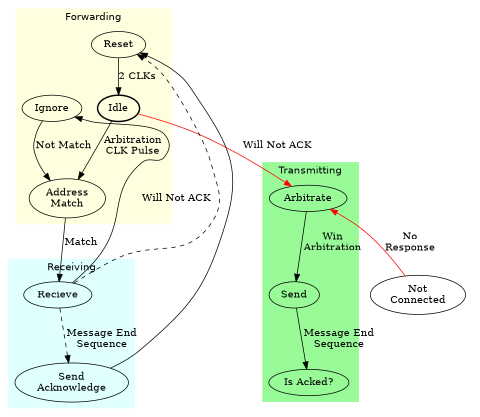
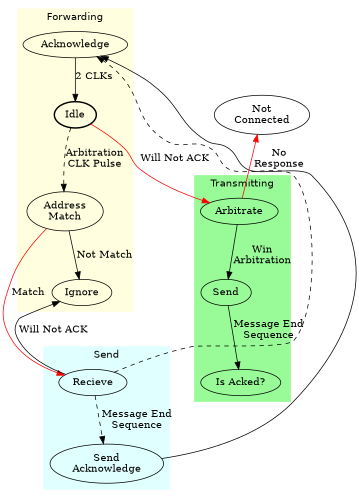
node "Reset": label "Reset" -> "Acknowledge"
edge "Idle" -> "Address Match": style solid -> dashed
edge "Ignore" -> "Address Match": reversed
edge "Not Connected" -> "Arbitrate": reversed
edge "Address Match" -> "Recieve": color black -> red
cluster "Receiving": label "Receiving" -> "Send"
